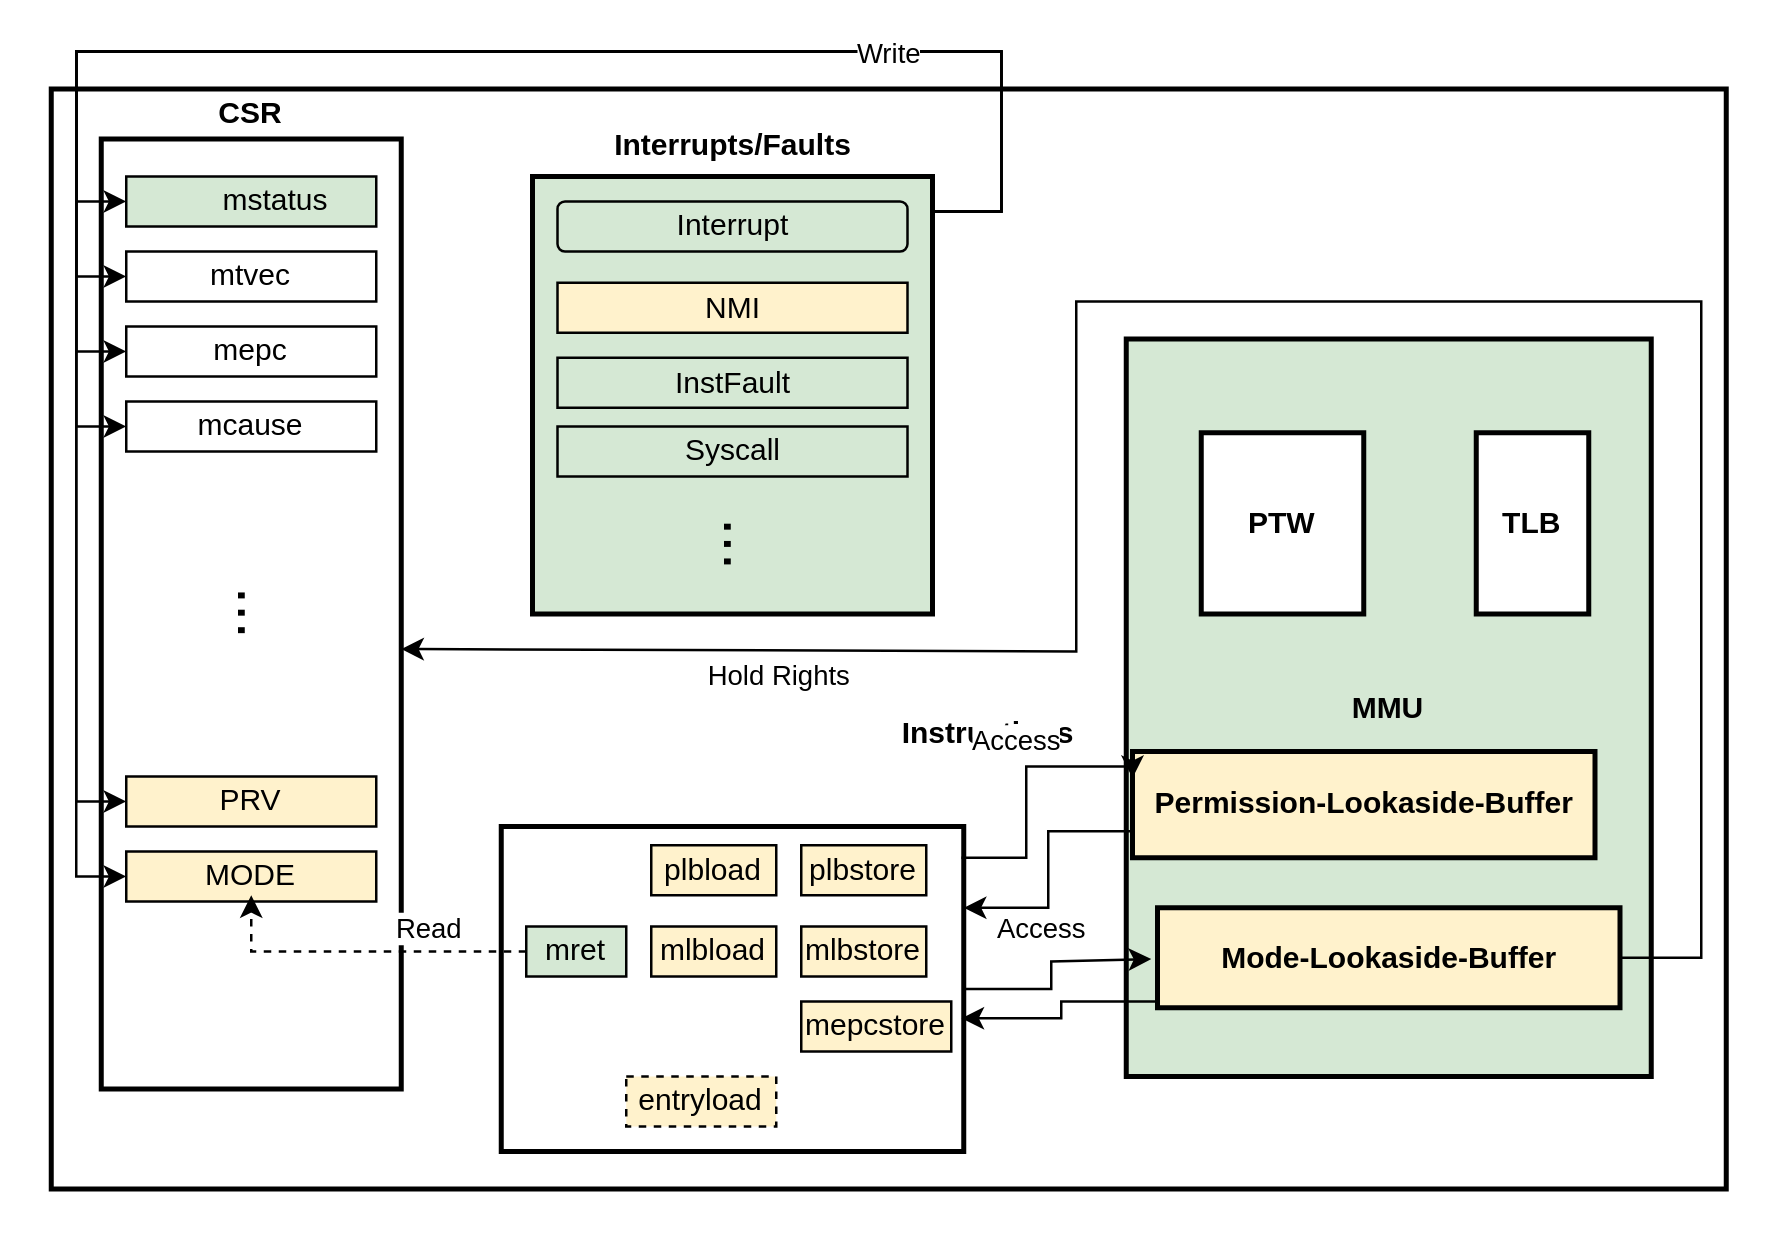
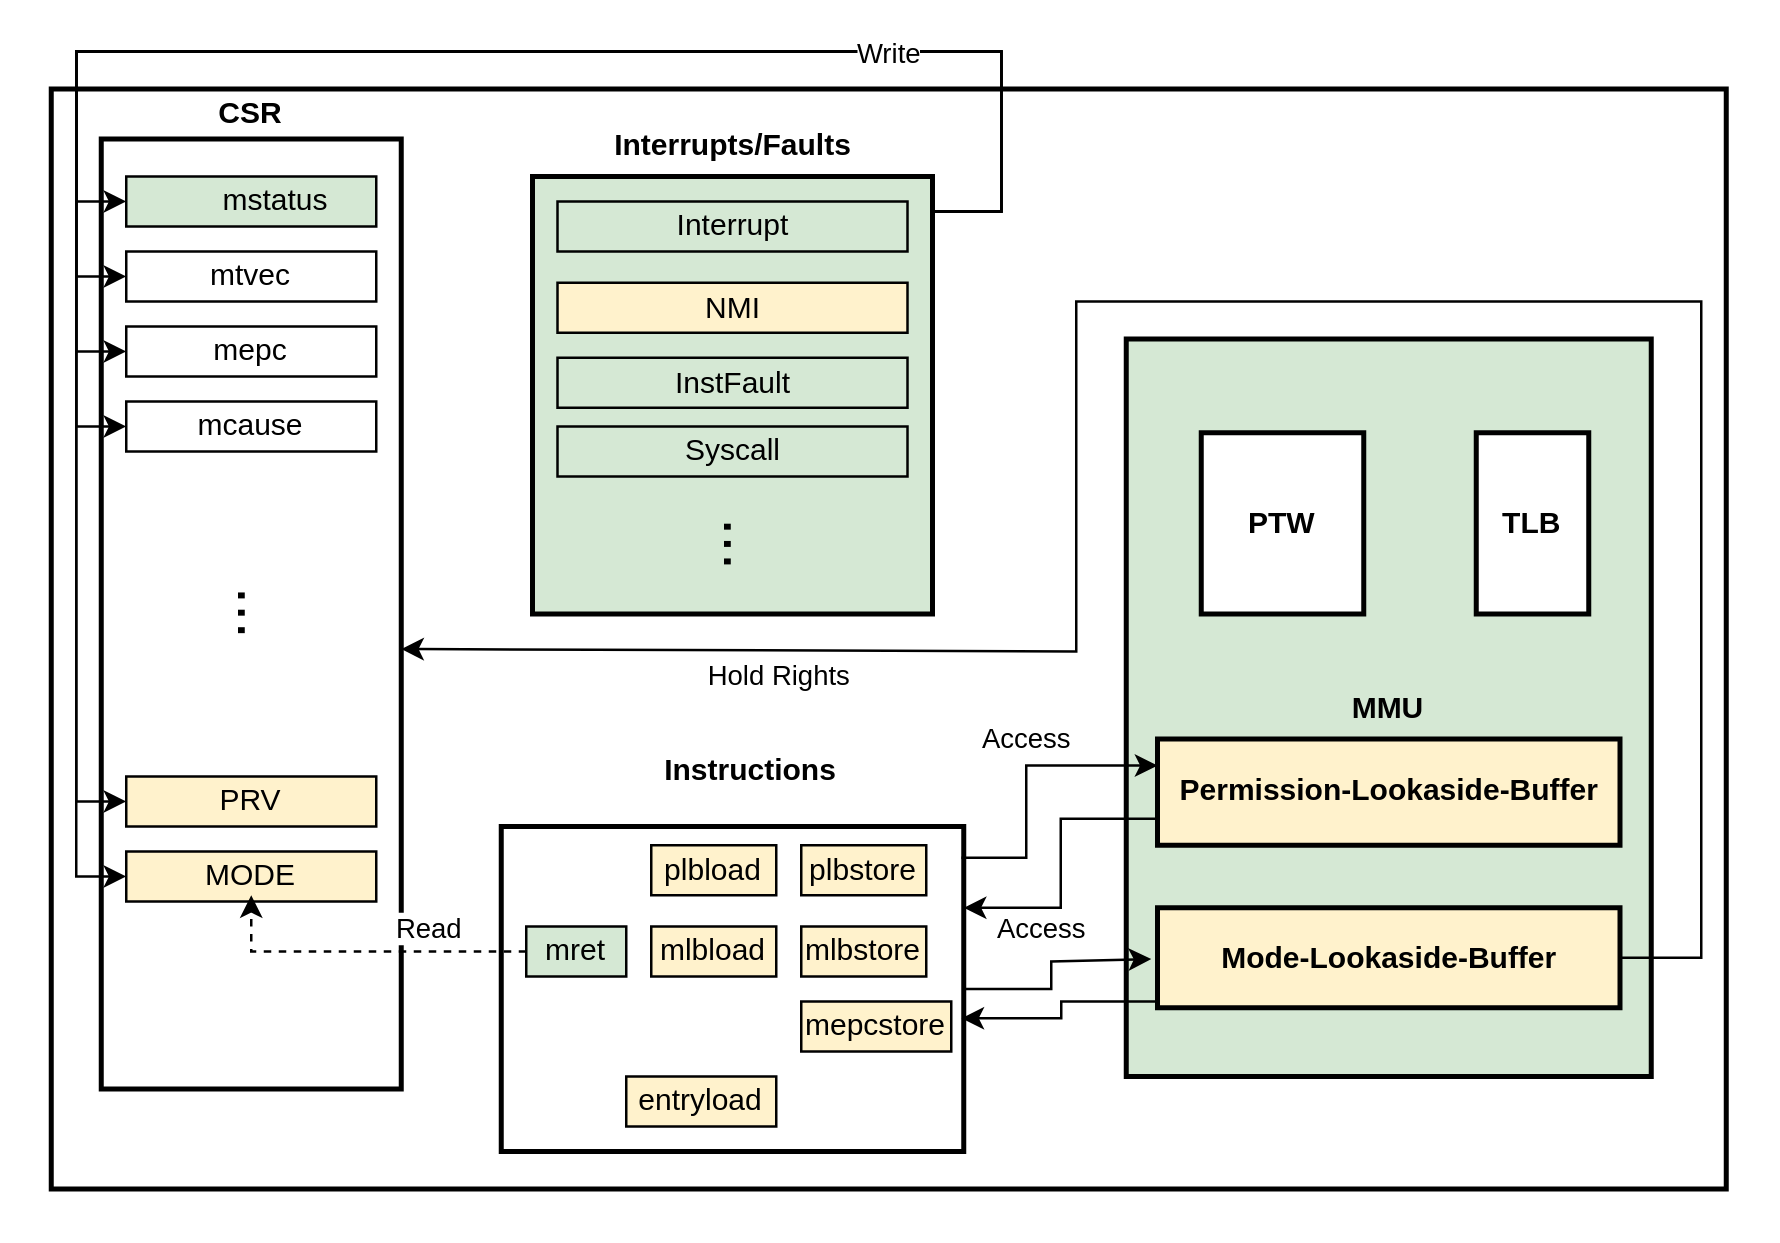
node "Interrupt": shape rounded rectangle -> rectangle
node "Instructions": moved (989, 733) -> (751, 770)
node "Permission-Lookaside-Buffer": moved (1364, 804) -> (1389, 792)
node "entryload": style dashed -> solid
